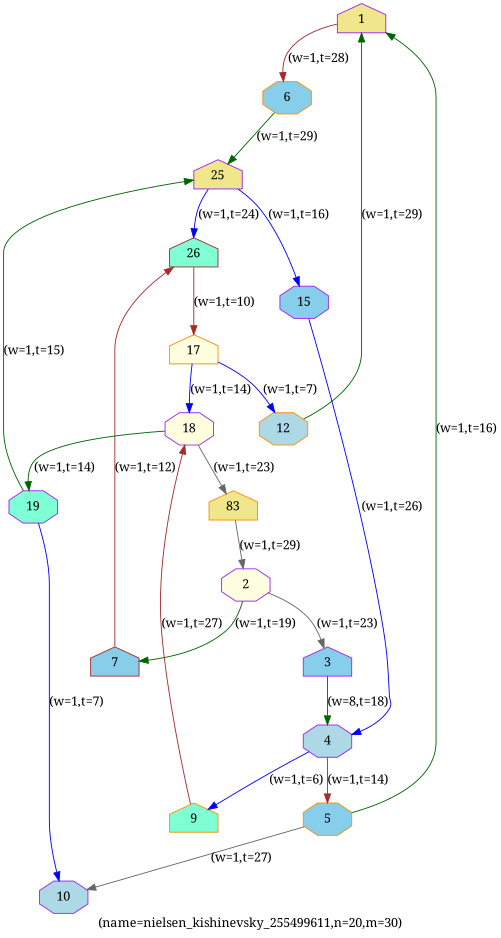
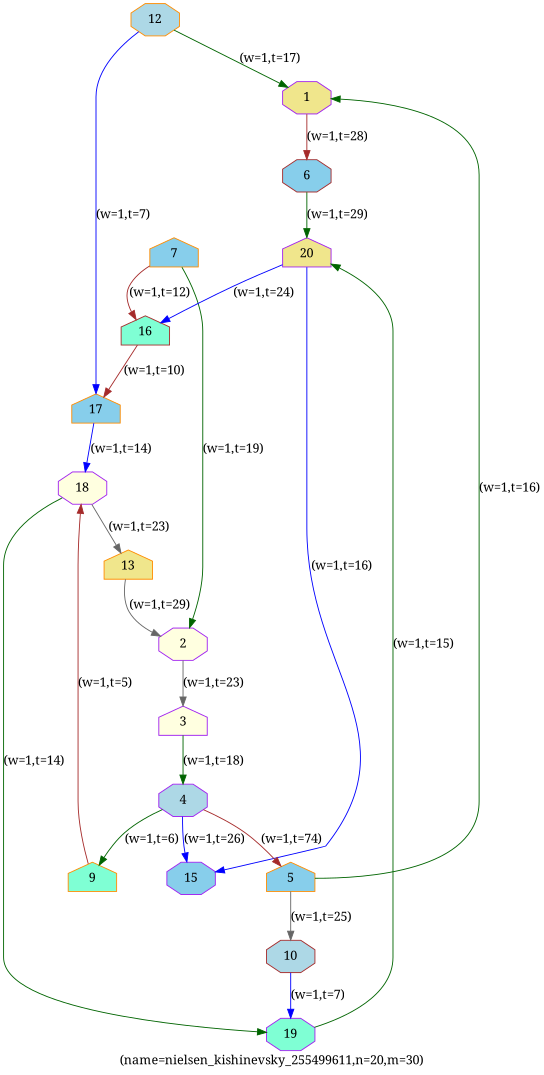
node "1": shape house -> octagon
node "6": color darkorange -> brown
node "25": label "25" -> "20"
edge "12" -> "1": label "(w=1,t=29)" -> "(w=1,t=17)"
node "26": label "26" -> "16"
node "17": fillcolor lightyellow -> skyblue
edge "17" -> "12": reversed
node "83": label "83" -> "13"
edge "15" -> "4": reversed
edge "9" -> "18": label "(w=1,t=27)" -> "(w=1,t=5)"
edge "2" -> "7": reversed
node "7": color brown -> darkorange
node "3": fillcolor skyblue -> lightyellow
edge "19" -> "10": reversed
edge "3" -> "4": label "(w=8,t=18)" -> "(w=1,t=18)"
edge "4" -> "9": color blue -> darkgreen
edge "4" -> "5": label "(w=1,t=14)" -> "(w=1,t=74)"
node "5": shape octagon -> house
edge "5" -> "10": label "(w=1,t=27)" -> "(w=1,t=25)"
node "10": color purple -> brown
